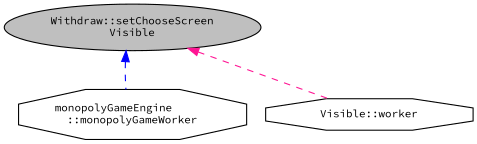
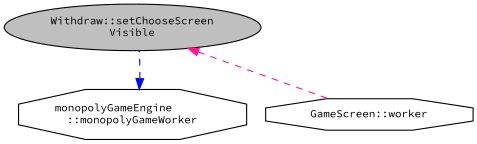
edge "monopolyGameEngine ::monopolyGameWorker" -> "Withdraw::setChooseScreen Visible": reversed
node "Visible::worker": label "Visible::worker" -> "GameScreen::worker"
